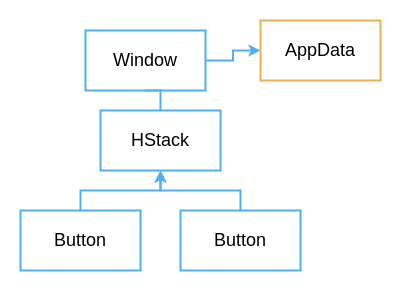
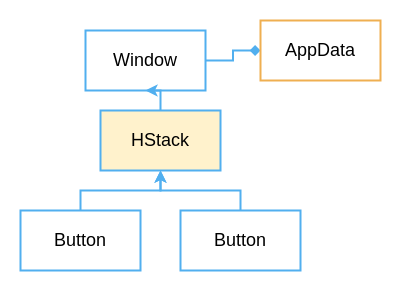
edge "Window" -> "AppData": arrowhead classic -> diamond
edge "Window" -- "HStack": arrowhead none -> classic
node "HStack": fillcolor #ffffff -> #fff2cc
